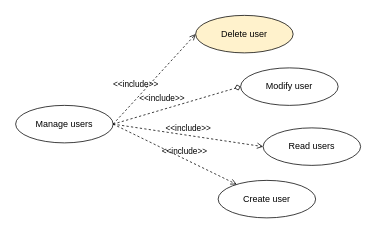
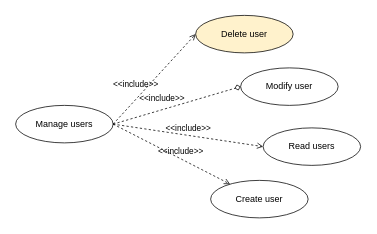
node "Create user": moved (267, 199) -> (259, 199)
